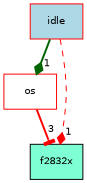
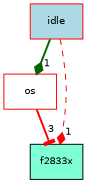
node "f2832x": label "f2832x" -> "f2833x"
